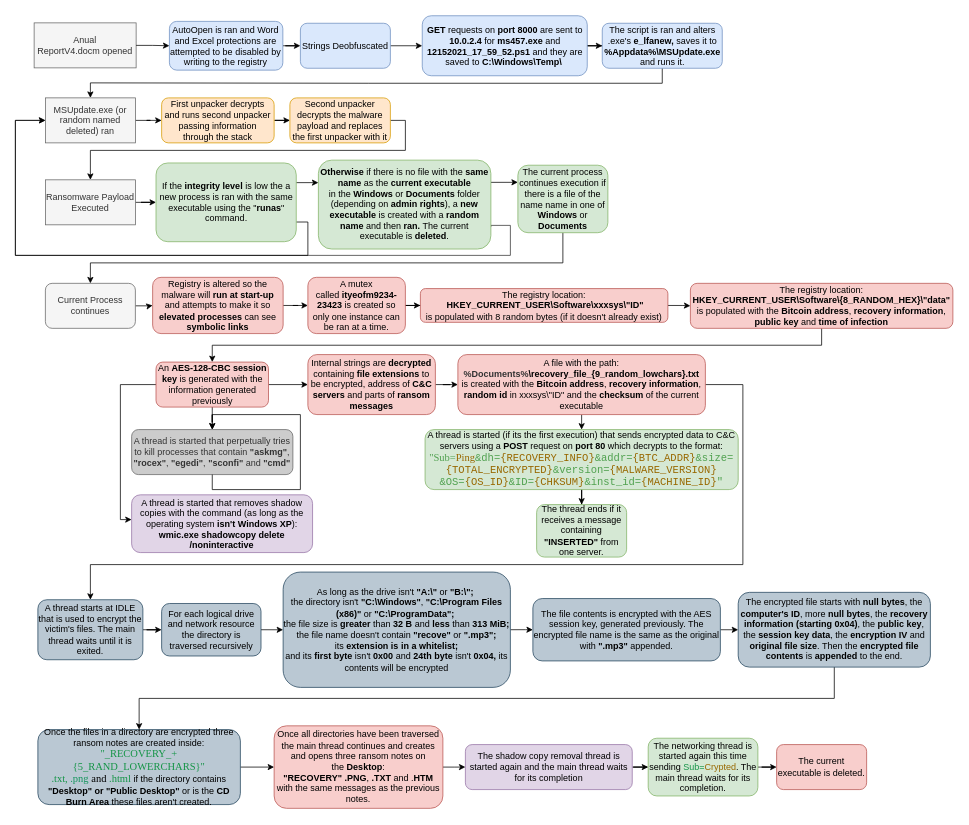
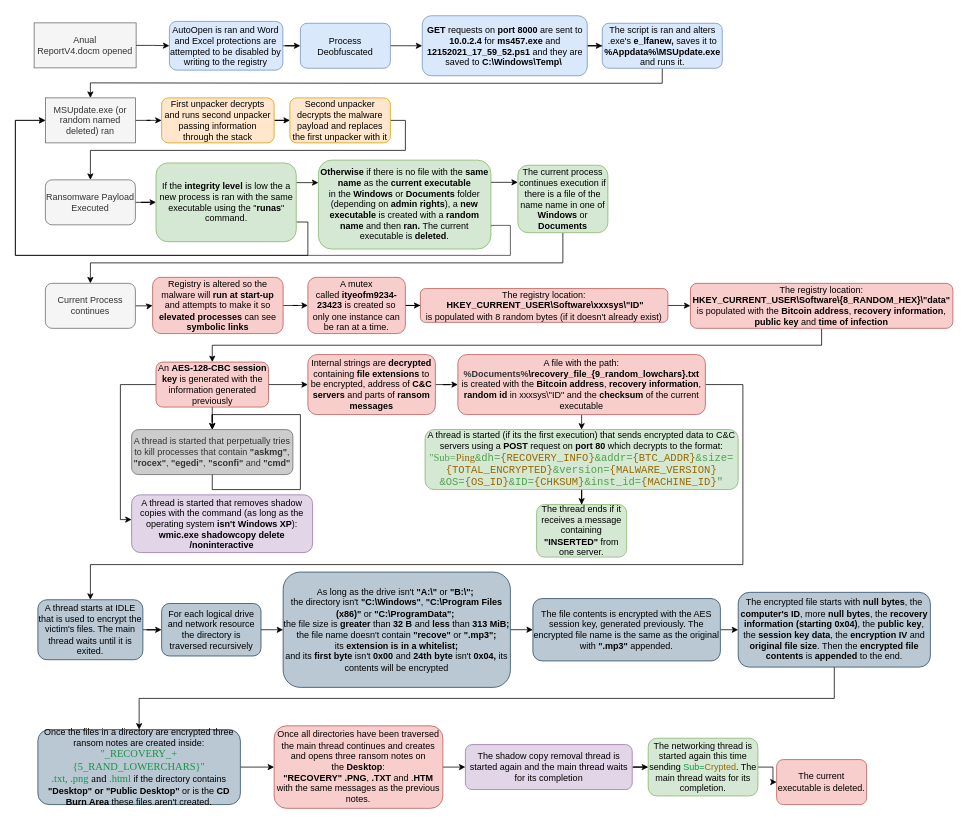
node "Strings Deobfuscated": label "Strings Deobfuscated" -> "Process Deobfuscated"
node "Ransomware Payload Executed": shape rectangle -> rounded rectangle
node "The current executable is deleted.": moved (822, 767) -> (822, 782)
